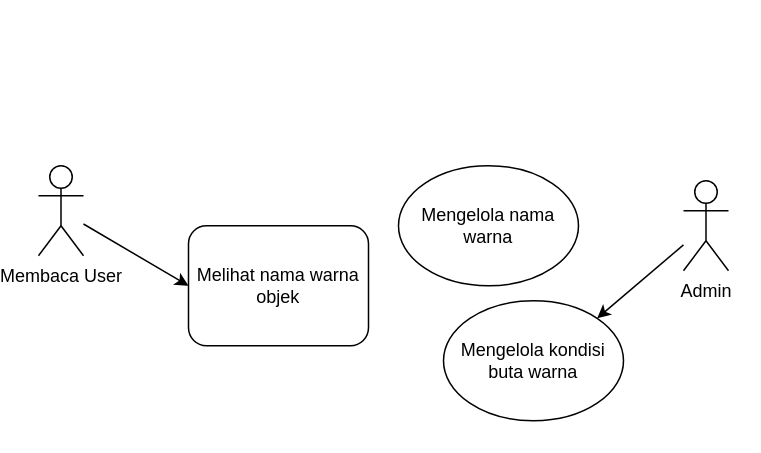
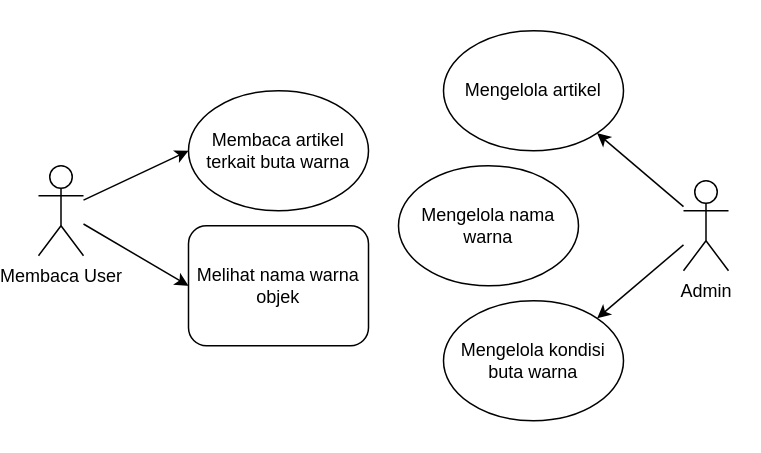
node "Mengelola artikel": added
node "Membaca artikel terkait buta warna": added
edge "Admin" -> "Mengelola artikel": added
edge "Membaca User" -> "Membaca artikel terkait buta warna": added
